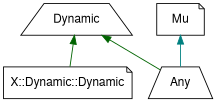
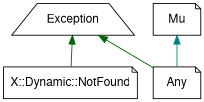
node "Dynamic": label "Dynamic" -> "Exception"
node "X::Dynamic::Dynamic": label "X::Dynamic::Dynamic" -> "X::Dynamic::NotFound"
node "Any": shape trapezium -> note
